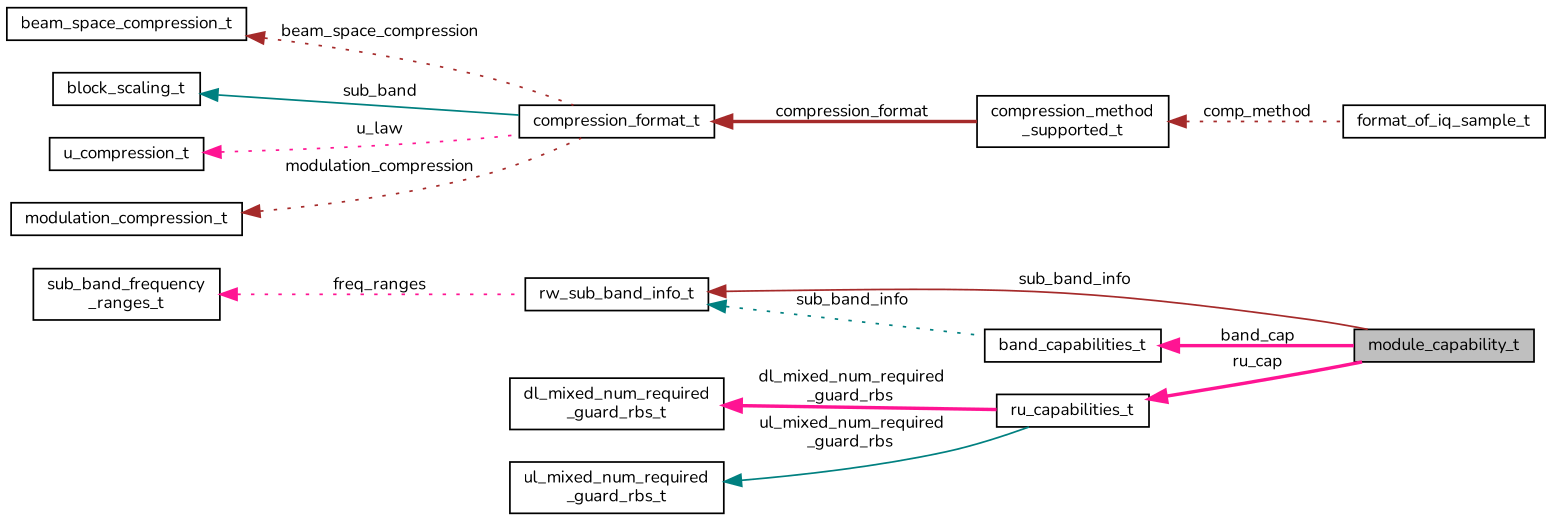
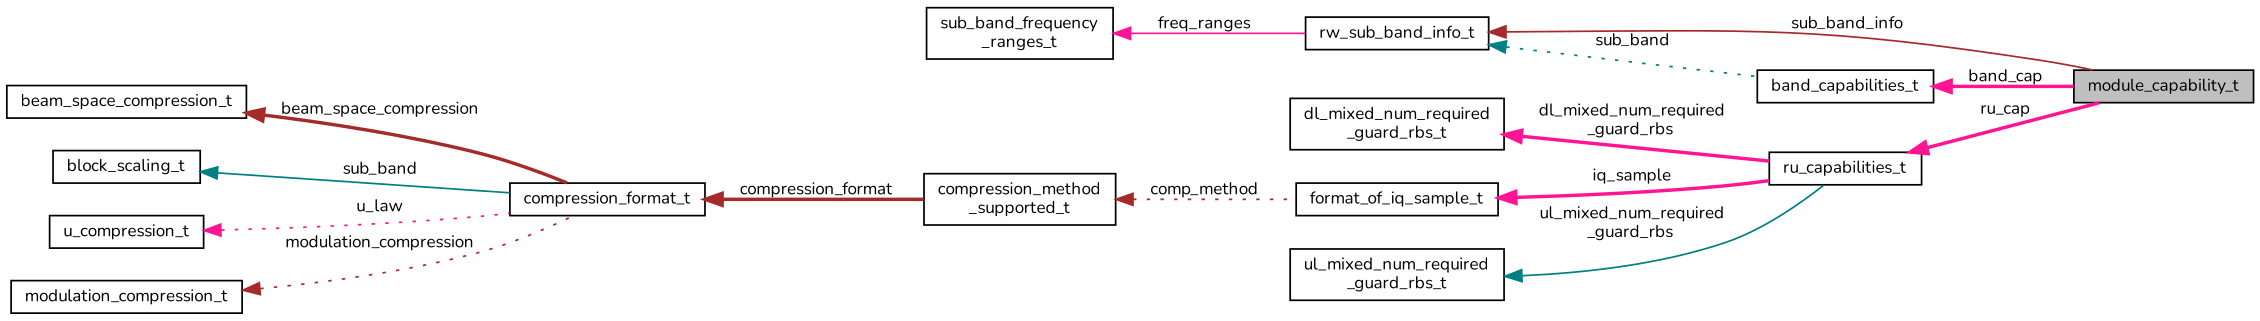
edge "compression_format_t" -> "beam_space_compression_t": style dotted -> bold
edge "ru_capabilities_t" -> "format_of_iq_sample_t": added, label "iq_sample"
edge "rw_sub_band_info_t" -> "sub_band_frequency _ranges_t": style dotted -> solid
edge "band_capabilities_t" -> "rw_sub_band_info_t": label " sub_band_info" -> " sub_band"
